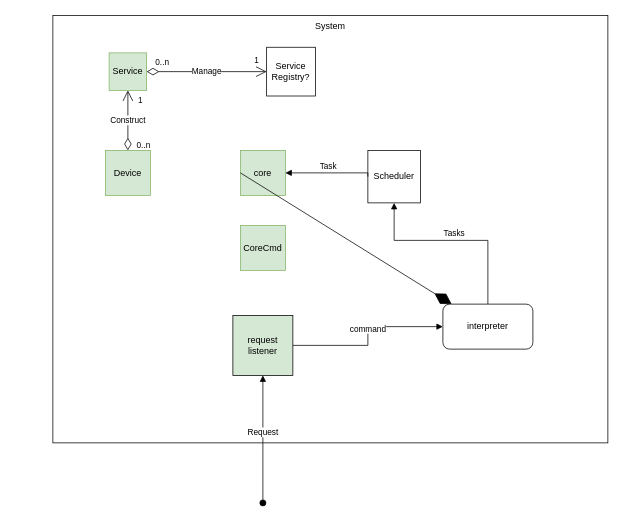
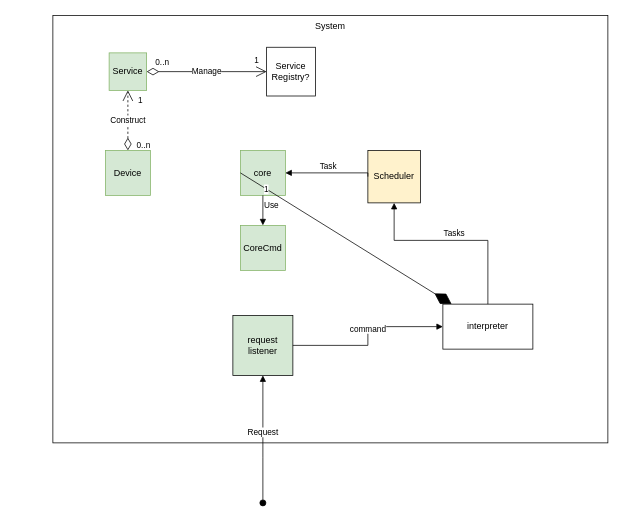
edge "Service" -- "Device": style solid -> dashed
node "Scheduler": fillcolor #ffffff -> #fff2cc
edge "core" -> "CoreCmd": added, labels "1", "Use"
node "interpreter": shape rounded rectangle -> rectangle
